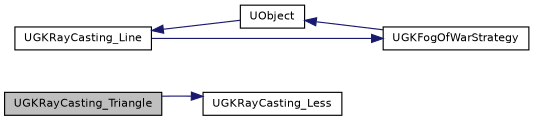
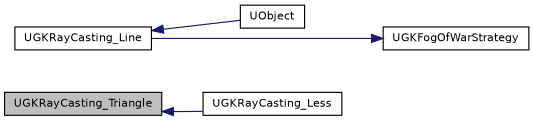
edge "UGKFogOfWarStrategy" -> "UObject": removed
edge "UGKRayCasting_Triangle" -> "UGKRayCasting_Less": reversed
